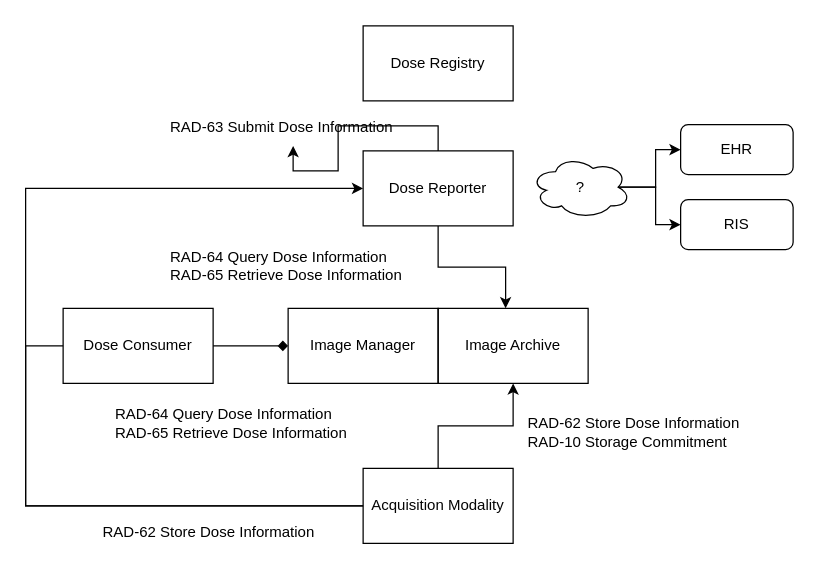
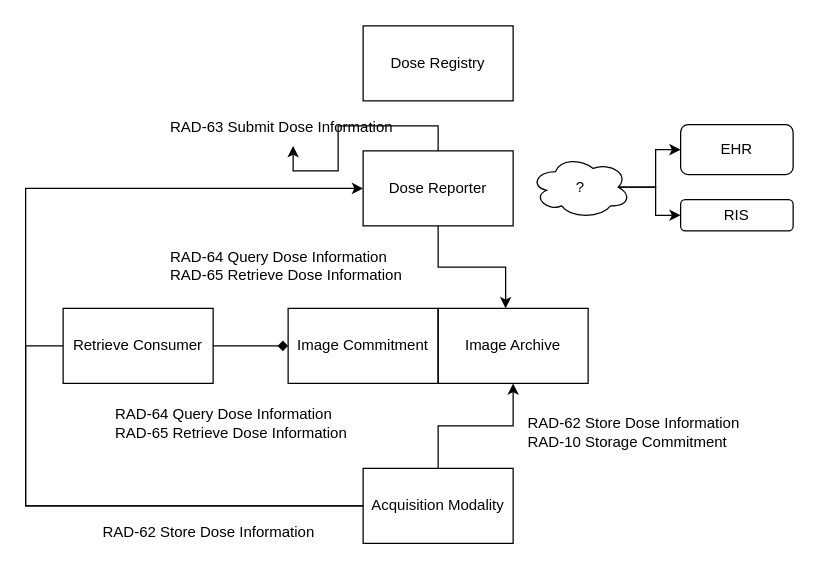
node "RIS": size 113x50 -> 113x31
node "Dose Consumer": label "Dose Consumer" -> "Retrieve Consumer"
node "Image Manager": label "Image Manager" -> "Image Commitment"
